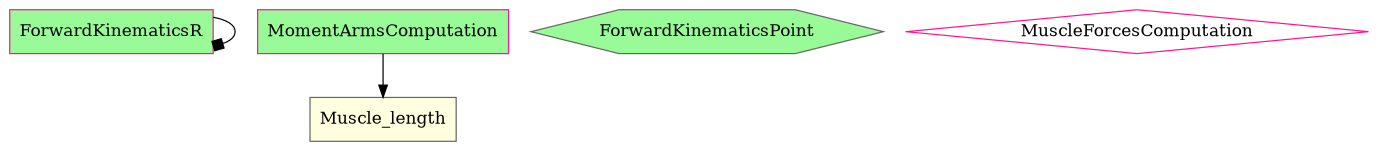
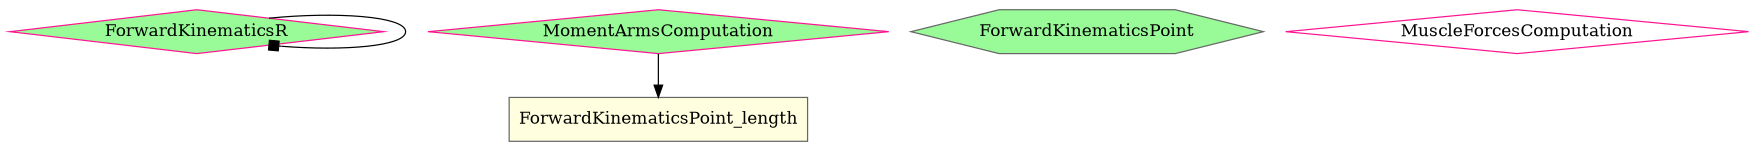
node "ForwardKinematicsR": shape box -> diamond
node "MomentArmsComputation": shape box -> diamond
node "Muscle_length": label "Muscle_length" -> "ForwardKinematicsPoint_length"
